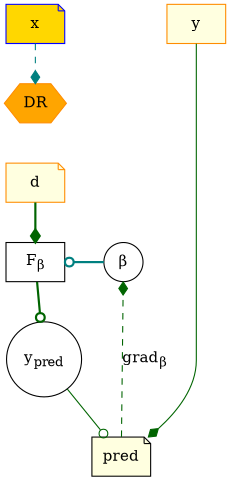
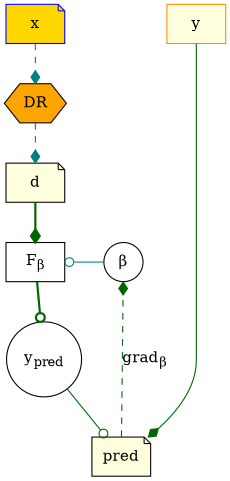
node "DR": color darkorange -> black
edge "DR" -> "d": added
node "d": color darkorange -> black
edge "β" -> "F": style bold -> solid
